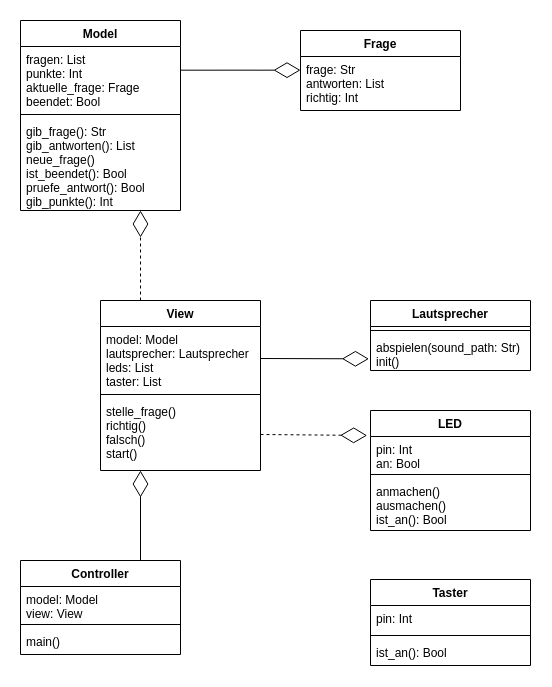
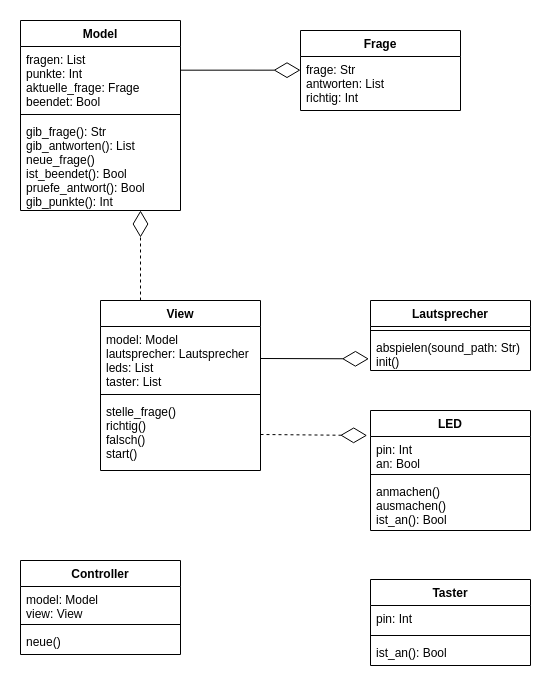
edge "Controller" -> "View": removed
node "main()": label "main()" -> "neue()"
